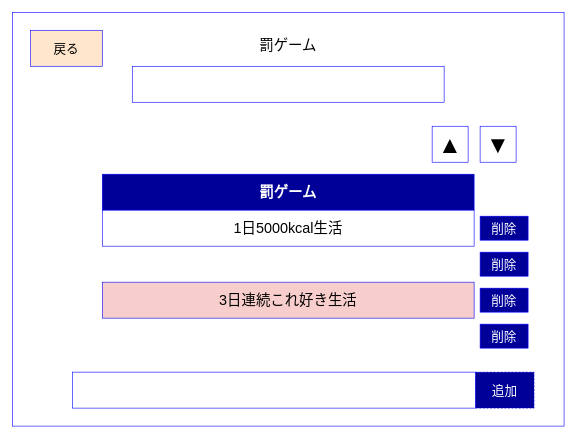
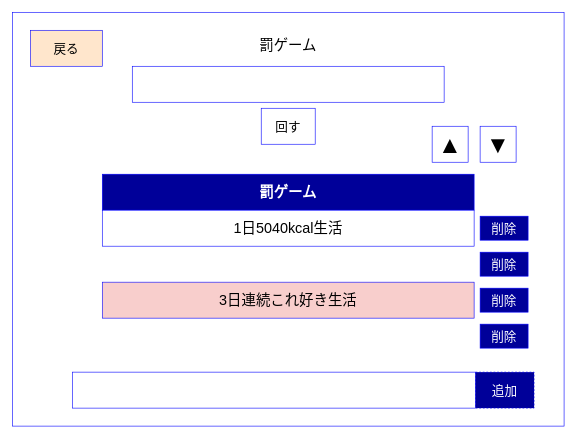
node "回す": added
node "1日5000kcal生活": label "1日5000kcal生活" -> "1日5040kcal生活"
